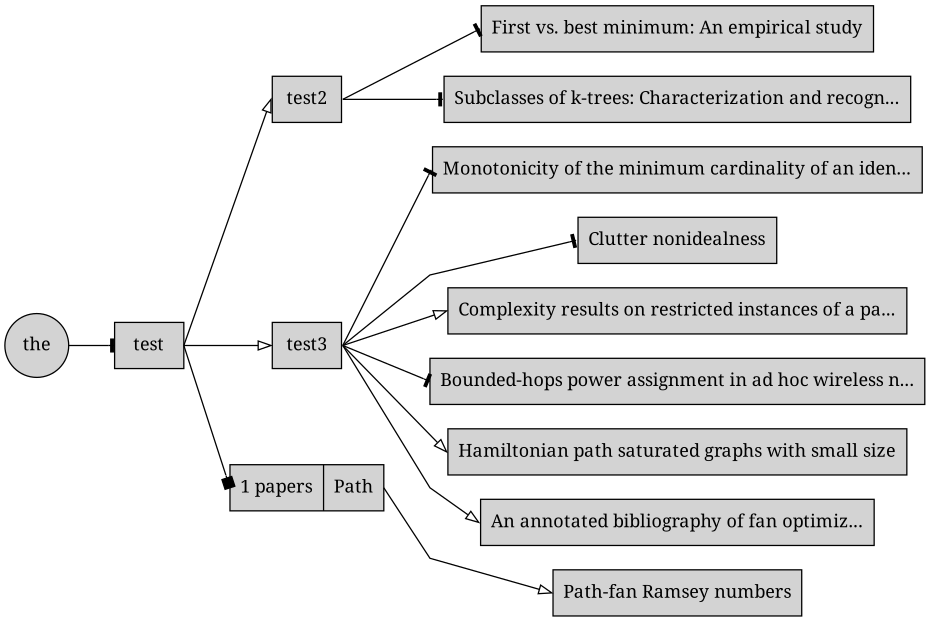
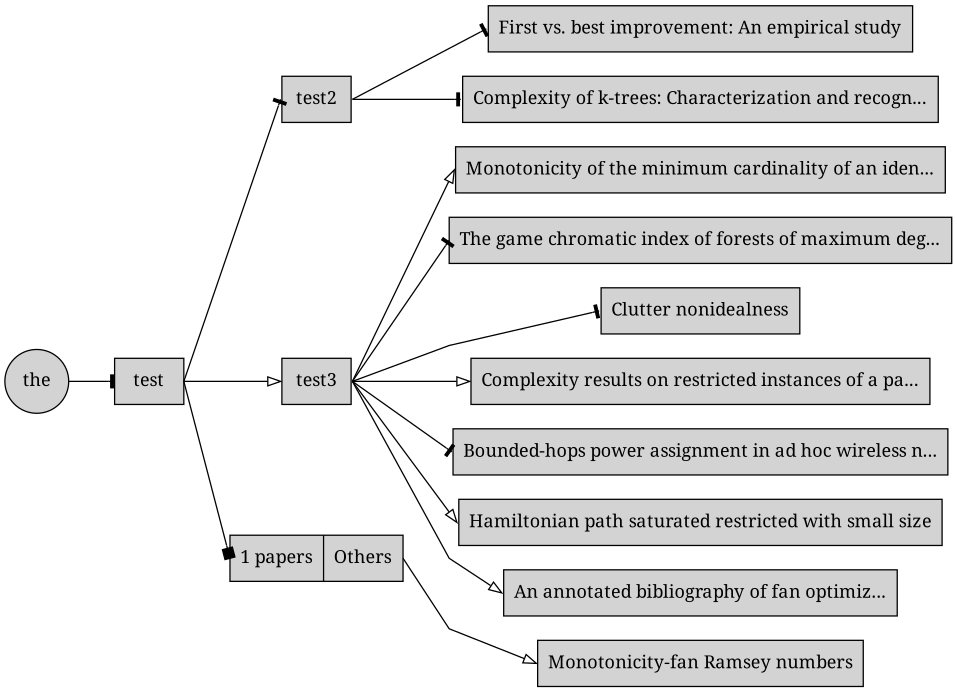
node "First vs. best minimum: An empirical study": label "First vs. best minimum: An empirical study" -> "First vs. best improvement: An empirical study"
node "Subclasses of k-trees: Characterization and recogn...": label "Subclasses of k-trees: Characterization and recogn..." -> "Complexity of k-trees: Characterization and recogn..."
edge "test" -> "test2": arrowhead onormal -> tee
node "The game chromatic index of forests of maximum deg...": added
edge "test3" -> "Monotonicity of the minimum cardinality of an iden...": arrowhead tee -> onormal
node "Hamiltonian path saturated graphs with small size": label "Hamiltonian path saturated graphs with small size" -> "Hamiltonian path saturated restricted with small size"
node "1 papers": text "Path" -> "Others"
node "Path-fan Ramsey numbers": label "Path-fan Ramsey numbers" -> "Monotonicity-fan Ramsey numbers"
